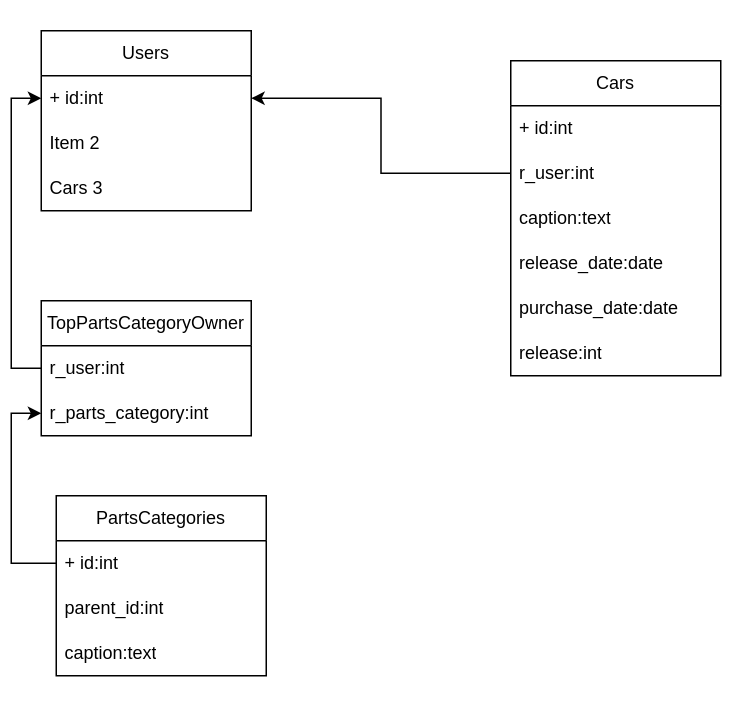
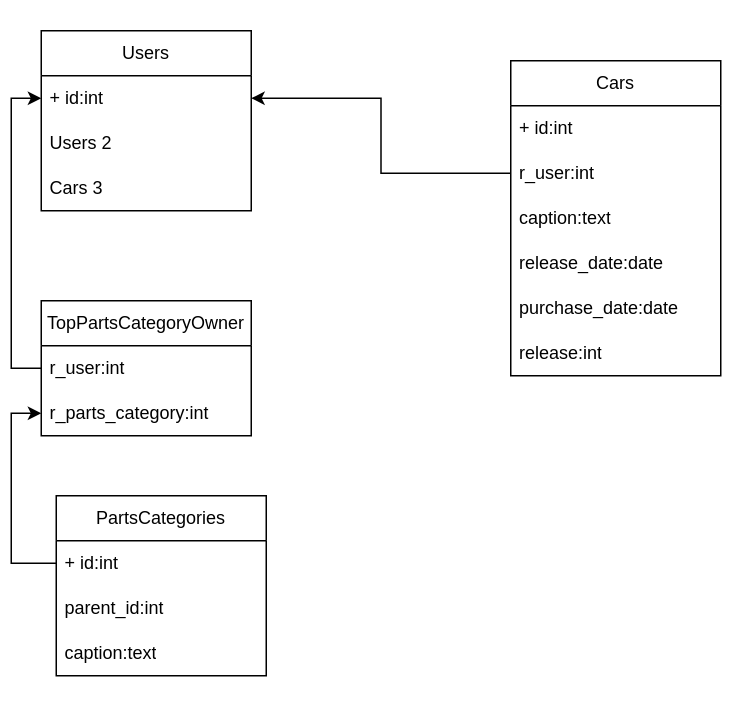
node "Item 2": label "Item 2" -> "Users 2"
